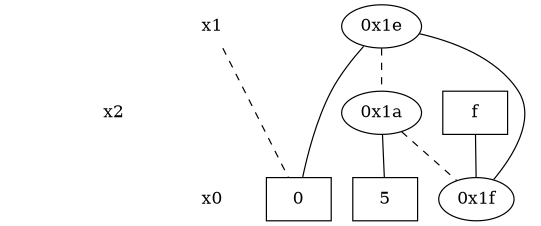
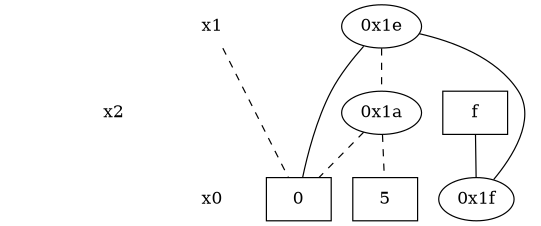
edge "0x1a" -- "5": style solid -> dashed
edge "0x1a" -- "0x1f": now "0x1a" -- "0"
